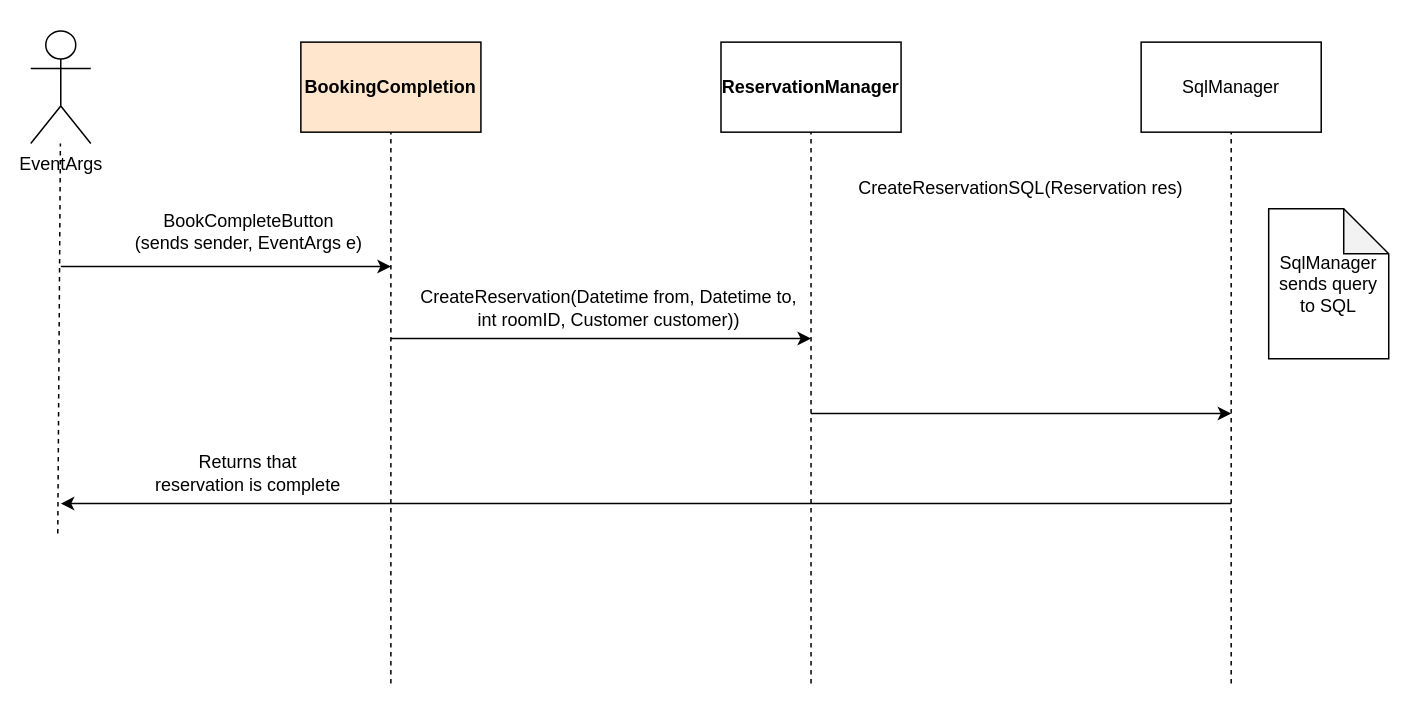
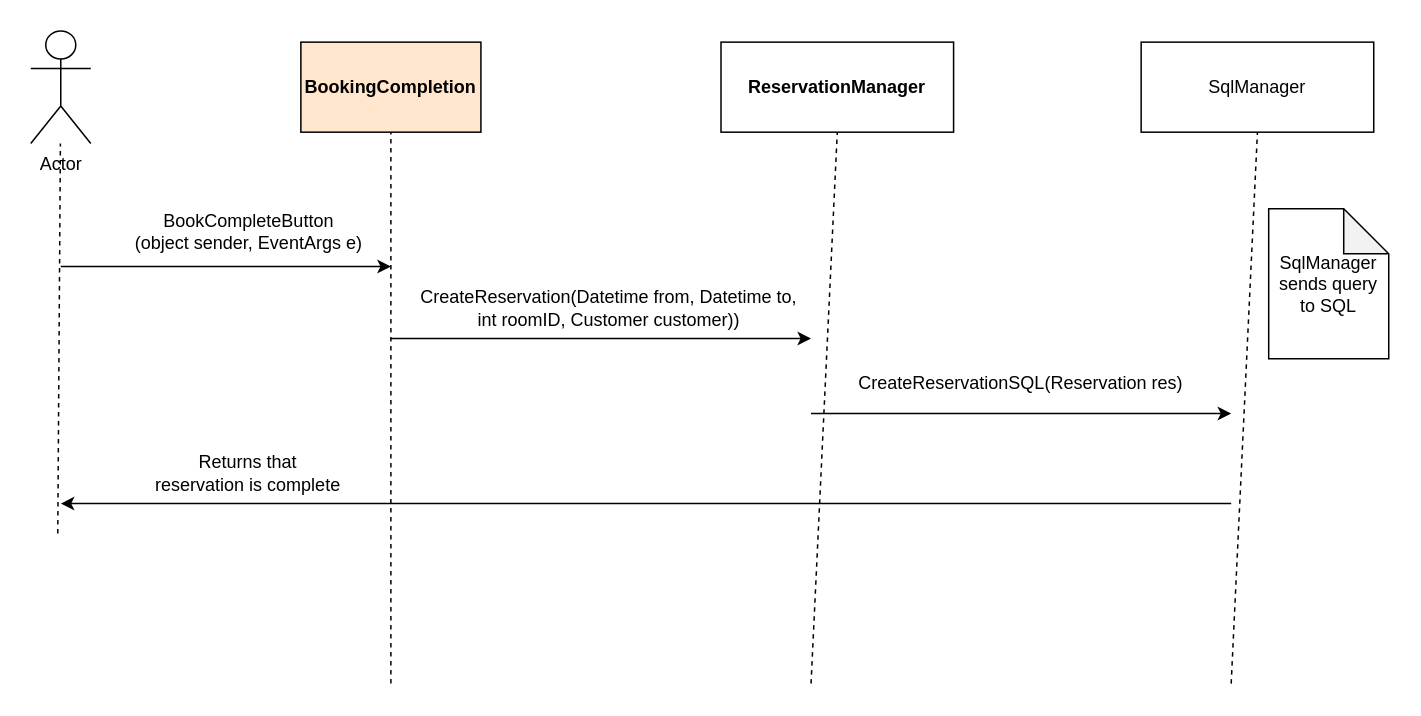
node "ReservationManager": size 180x90 -> 233x90
node "SqlManager": size 180x90 -> 233x90
node "EventArgs": label "EventArgs" -> "Actor"
node "CreateReservationSQL(Reservation res)": moved (1021, 188) -> (1021, 383)
node "BookCompleteButton (sends sender, EventArgs e)": label "BookCompleteButton (sends sender, EventArgs e)" -> "BookCompleteButton (object sender, EventArgs e)"
